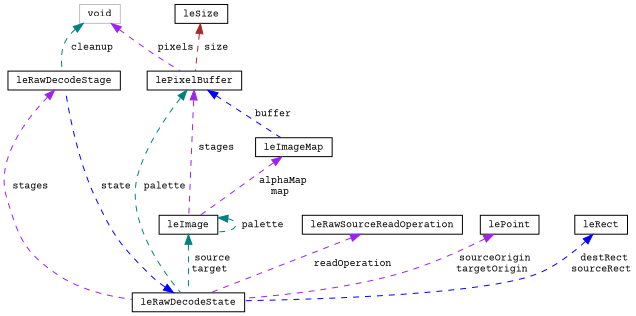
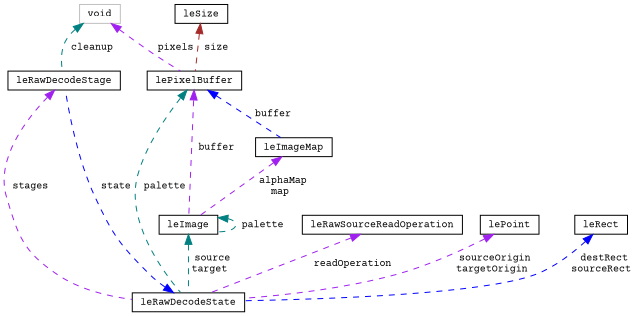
edge "leImage" -> "lePixelBuffer": label " stages" -> " buffer"
